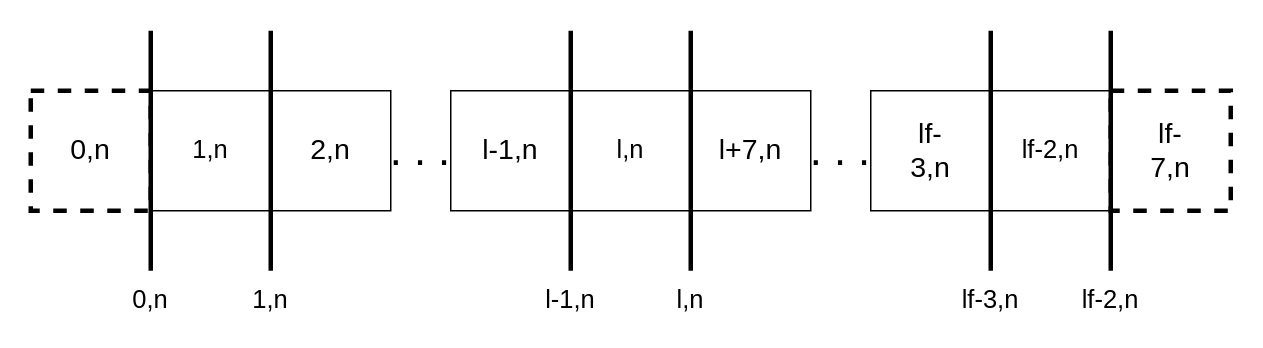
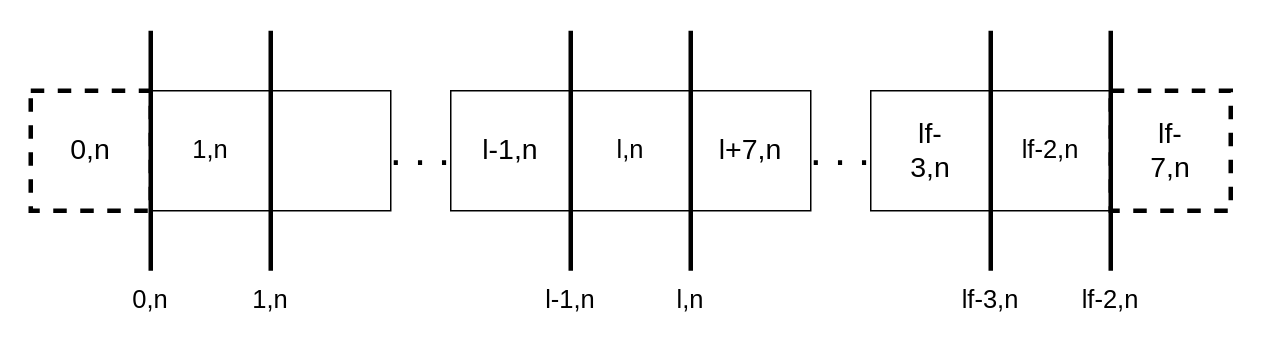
node "2,n": removed
